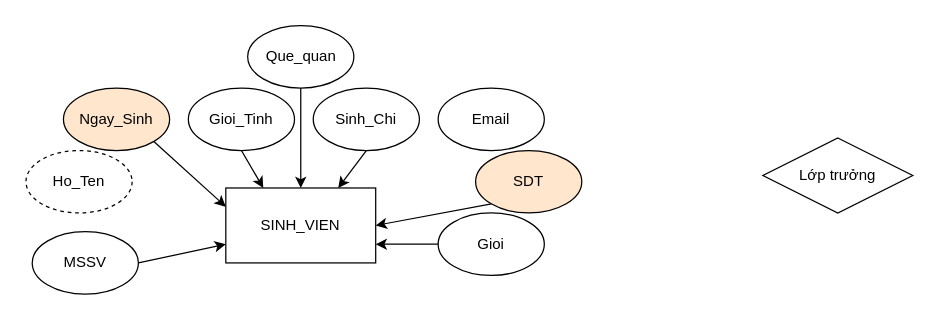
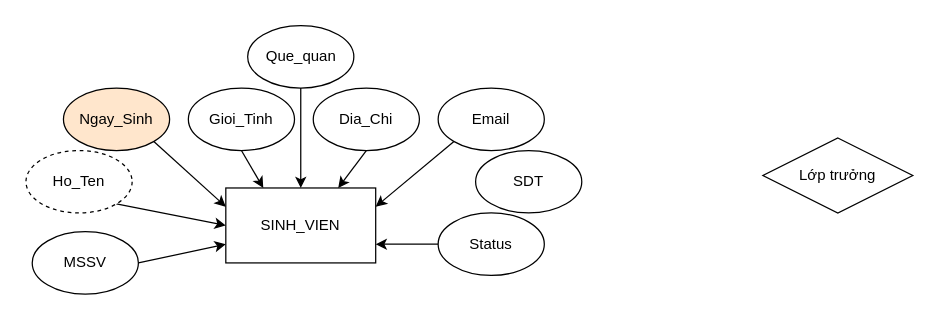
node "Sinh_Chi": label "Sinh_Chi" -> "Dia_Chi"
edge "Email" -> "SINH_VIEN": added
node "SDT": fillcolor #ffe6cc -> #ffffff
edge "Ho_Ten" -> "SINH_VIEN": added
edge "SDT" -> "SINH_VIEN": removed
node "Gioi": label "Gioi" -> "Status"
